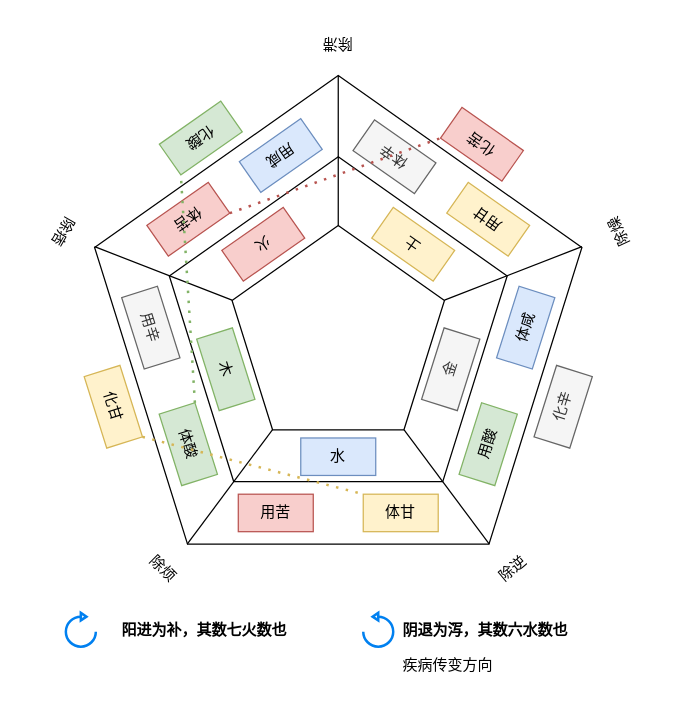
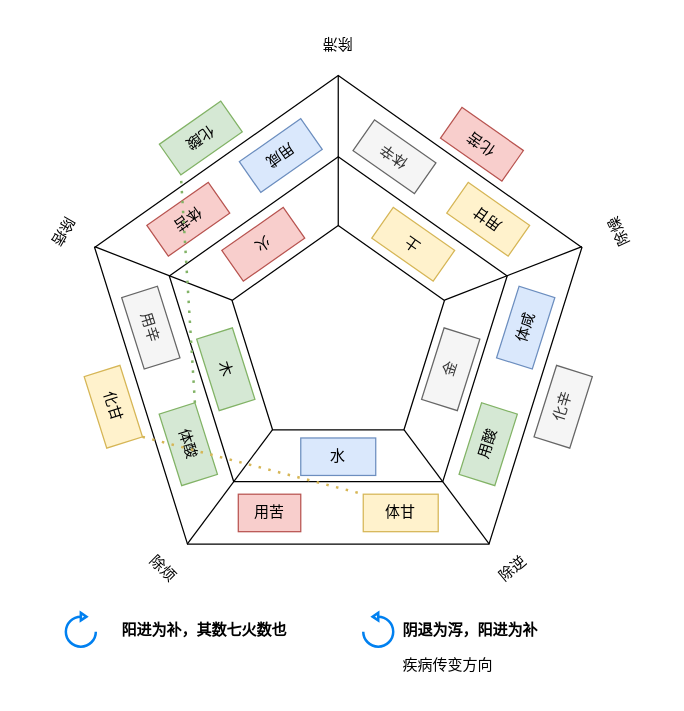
edge "化苦" -- "体苦": removed
node "用苦": size 75x38 -> 63x38
node "阴退为泻，其数六水数也": label "阴退为泻，其数六水数也" -> "阴退为泻，阳进为补"
